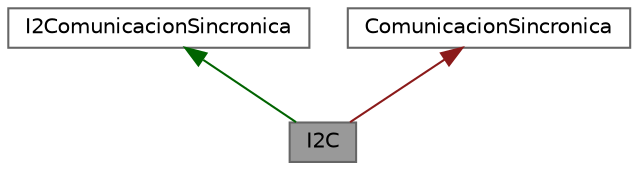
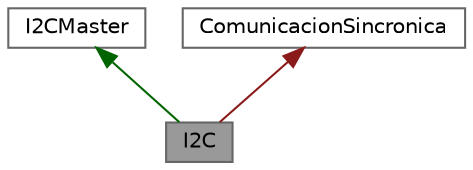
node "I2ComunicacionSincronica": label "I2ComunicacionSincronica" -> "I2CMaster"
